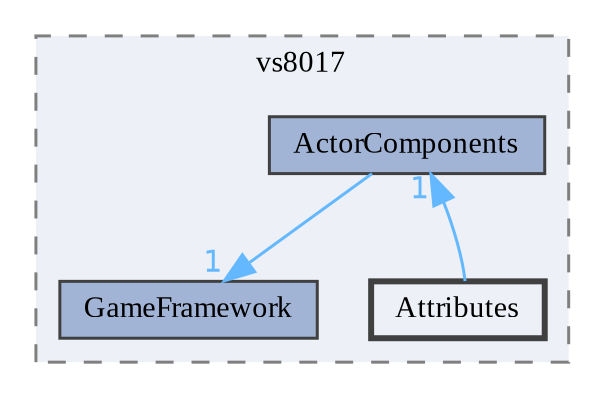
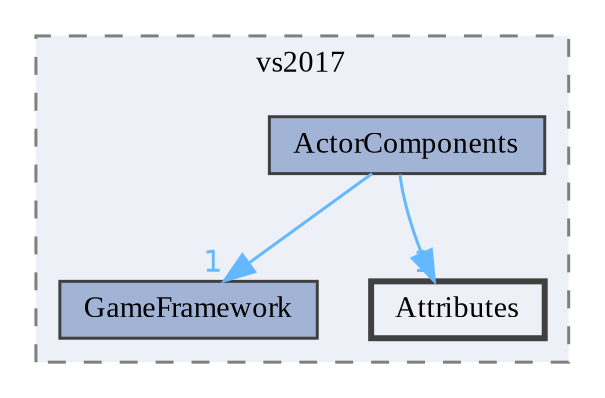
cluster "vs8017": label "vs8017" -> "vs2017"
edge "Attributes" -> "ActorComponents": reversed
